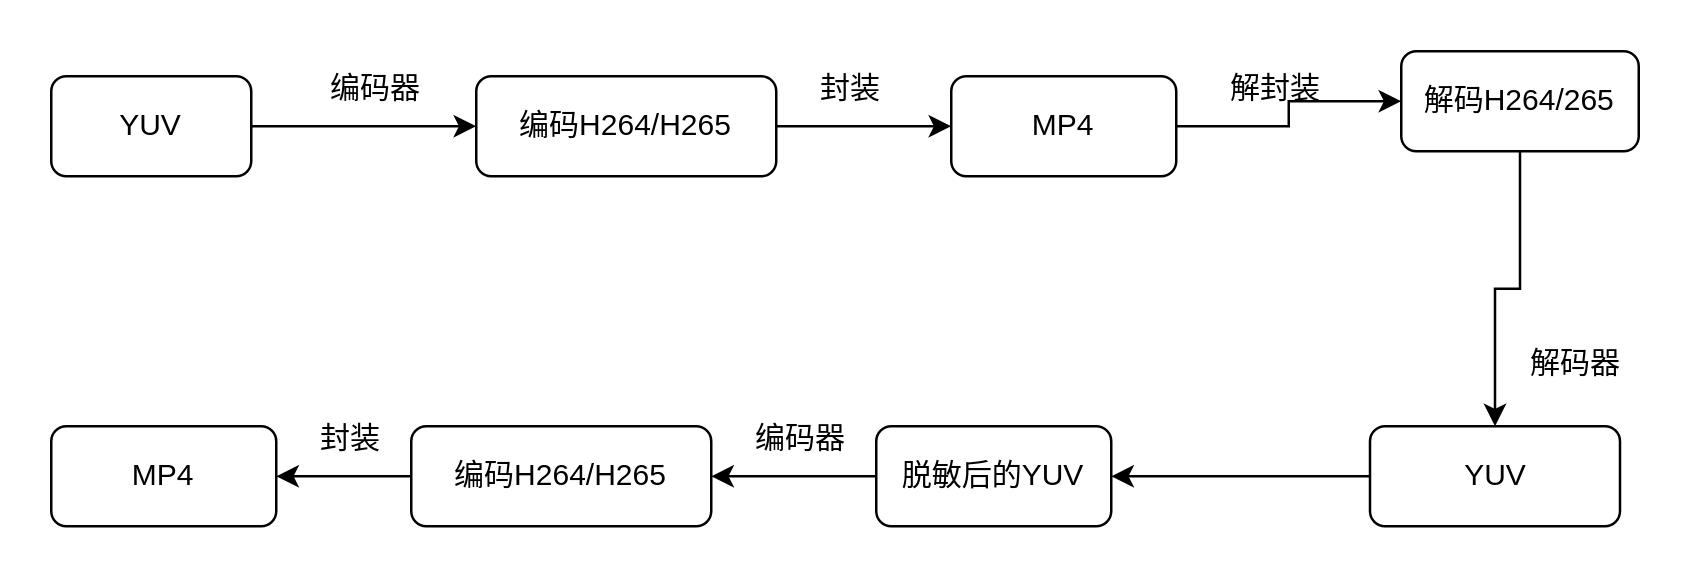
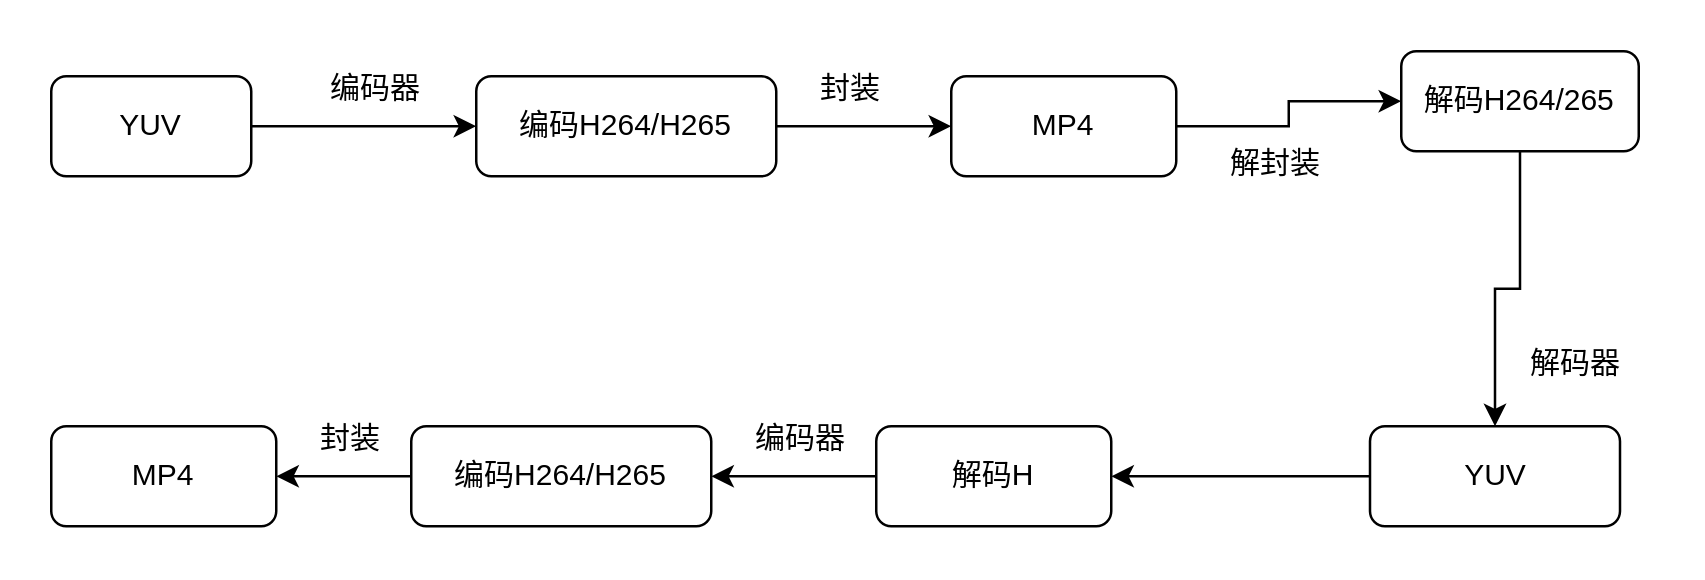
node "解封装": moved (1276, 89) -> (1276, 164)
node "脱敏后的YUV": label "脱敏后的YUV" -> "解码H"
